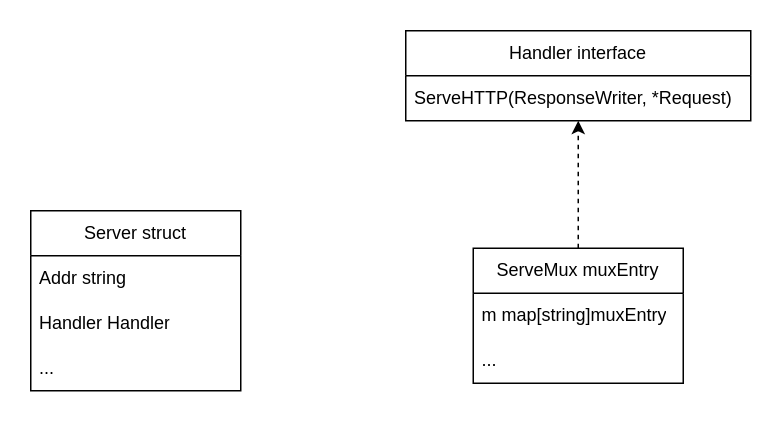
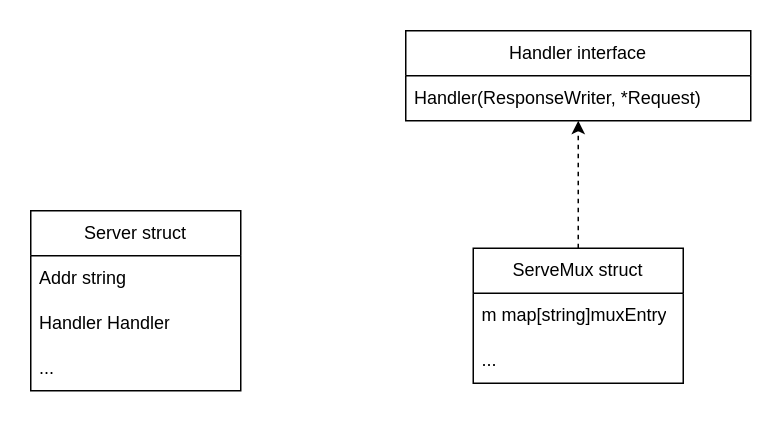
node "ServeHTTP(ResponseWriter, *Request)": label "ServeHTTP(ResponseWriter, *Request)" -> "Handler(ResponseWriter, *Request)"
node "ServeMux muxEntry": label "ServeMux muxEntry" -> "ServeMux struct"
